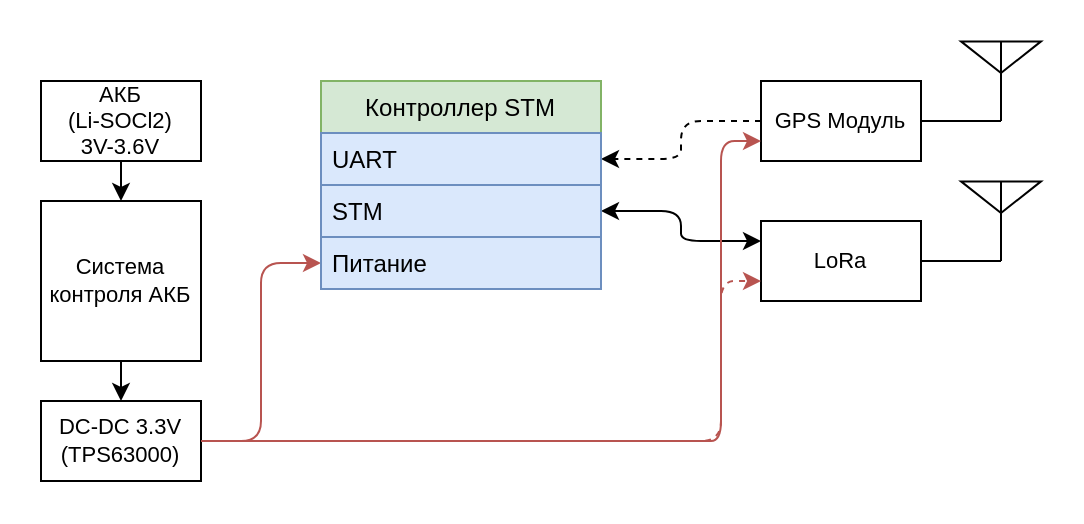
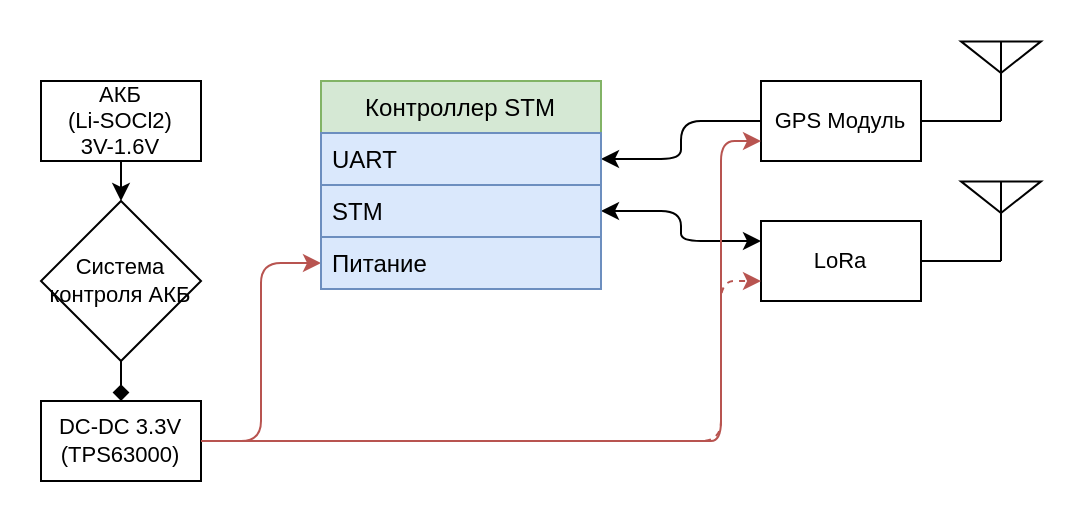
node "АКБ (Li-SOCl2) 3V-3.6V": label "АКБ (Li-SOCl2) 3V-3.6V" -> "АКБ (Li-SOCl2) 3V-1.6V"
edge "GPS Модуль" -> "UART": style dashed -> solid
node "Система контроля АКБ": shape rectangle -> diamond
edge "Система контроля АКБ" -> "DC-DC 3.3V (TPS63000)": arrowhead classic -> diamond
